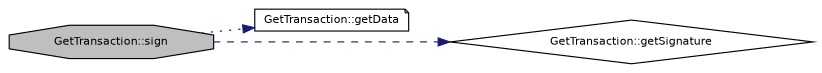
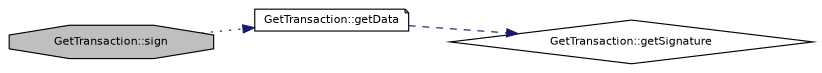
edge "GetTransaction::sign" -> "GetTransaction::getSignature": now "GetTransaction::getData" -> "GetTransaction::getSignature"
